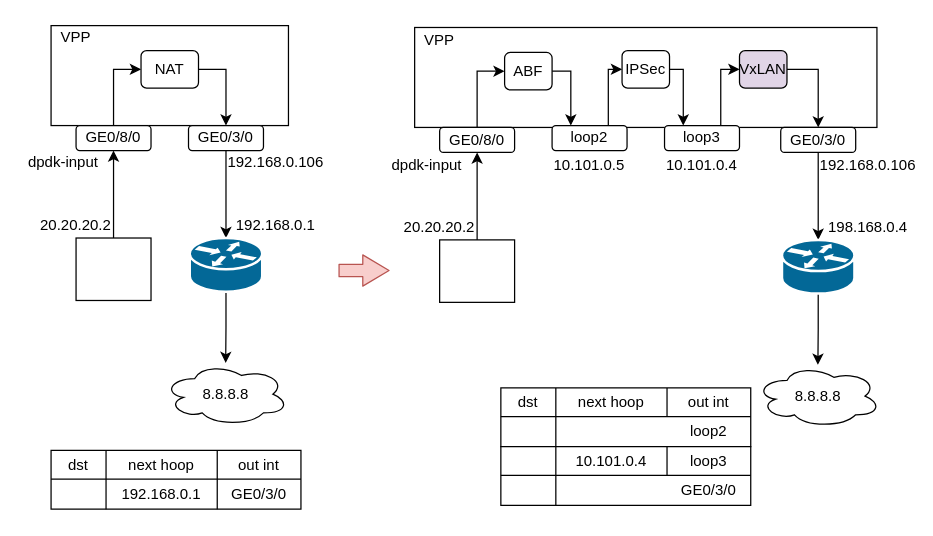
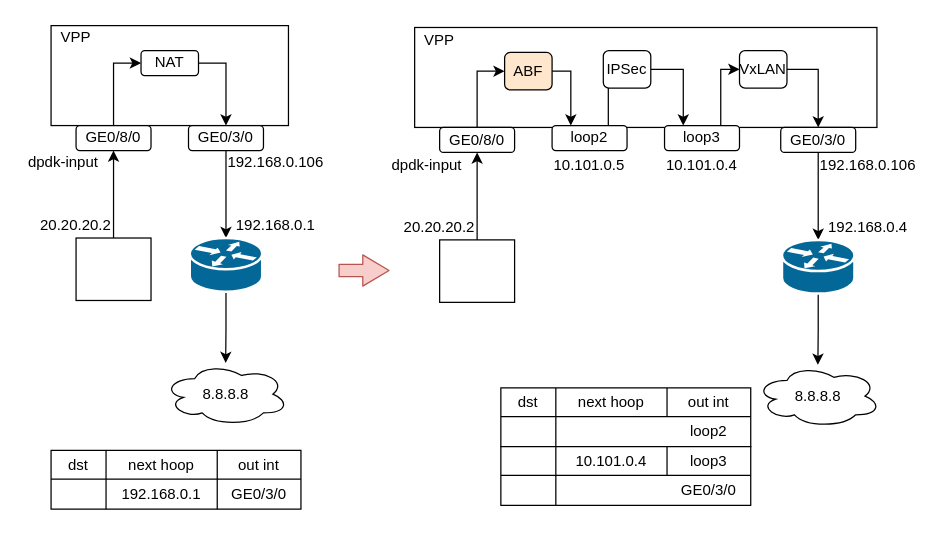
node "NAT": size 58x38 -> 58x25
node "IPSec": moved (646, 69) -> (627, 69)
node "VxLAN": fillcolor #e1d5e7 -> #ffffff
node "ABF": fillcolor #ffffff -> #ffe6cc
node "198.168.0.4": label "198.168.0.4" -> "192.168.0.4"
